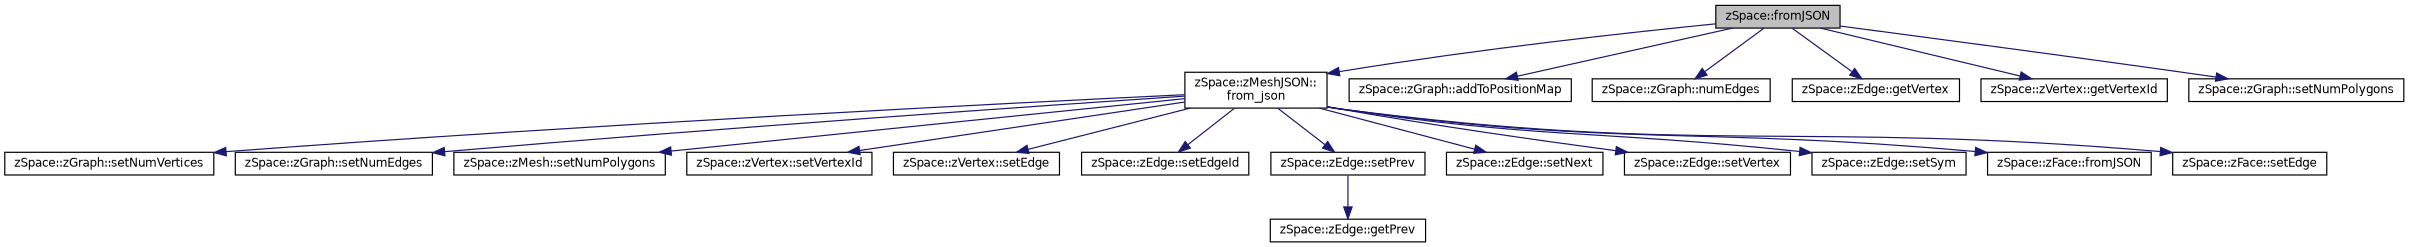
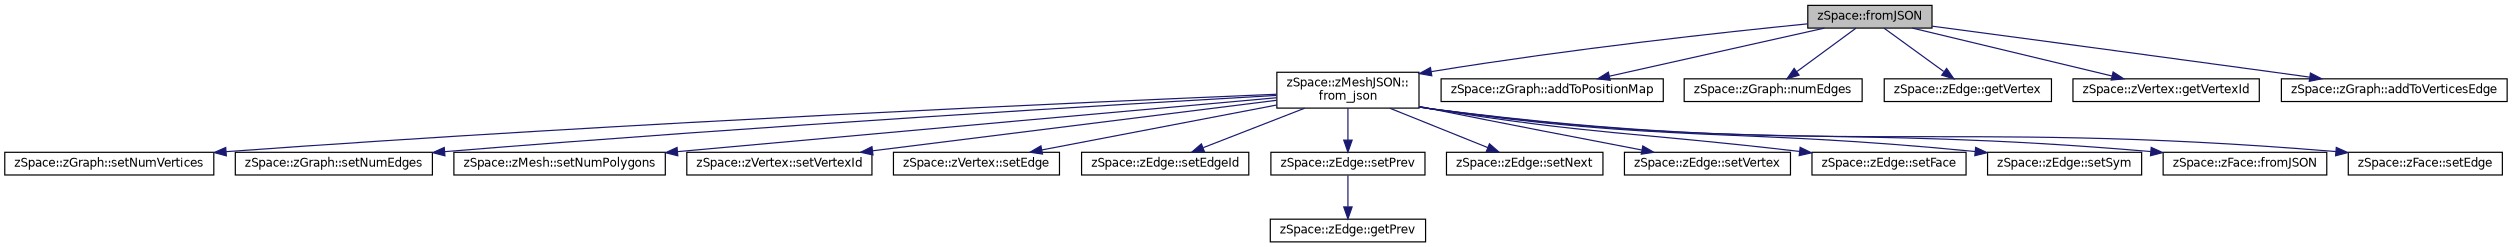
node "zSpace::zGraph::setNumPolygons": label "zSpace::zGraph::setNumPolygons" -> "zSpace::zGraph::addToVerticesEdge"
node "zSpace::zEdge::setFace": added
